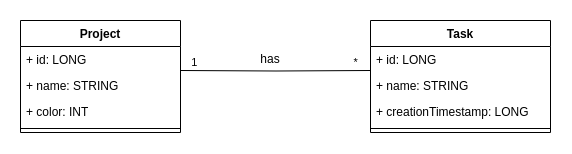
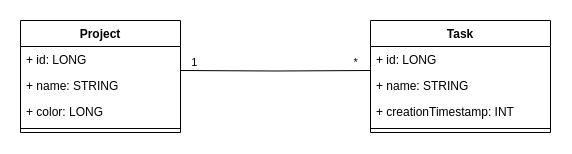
node "has": removed
node "+ color: INT": label "+ color: INT" -> "+ color: LONG"
node "+ creationTimestamp: LONG": label "+ creationTimestamp: LONG" -> "+ creationTimestamp: INT"
